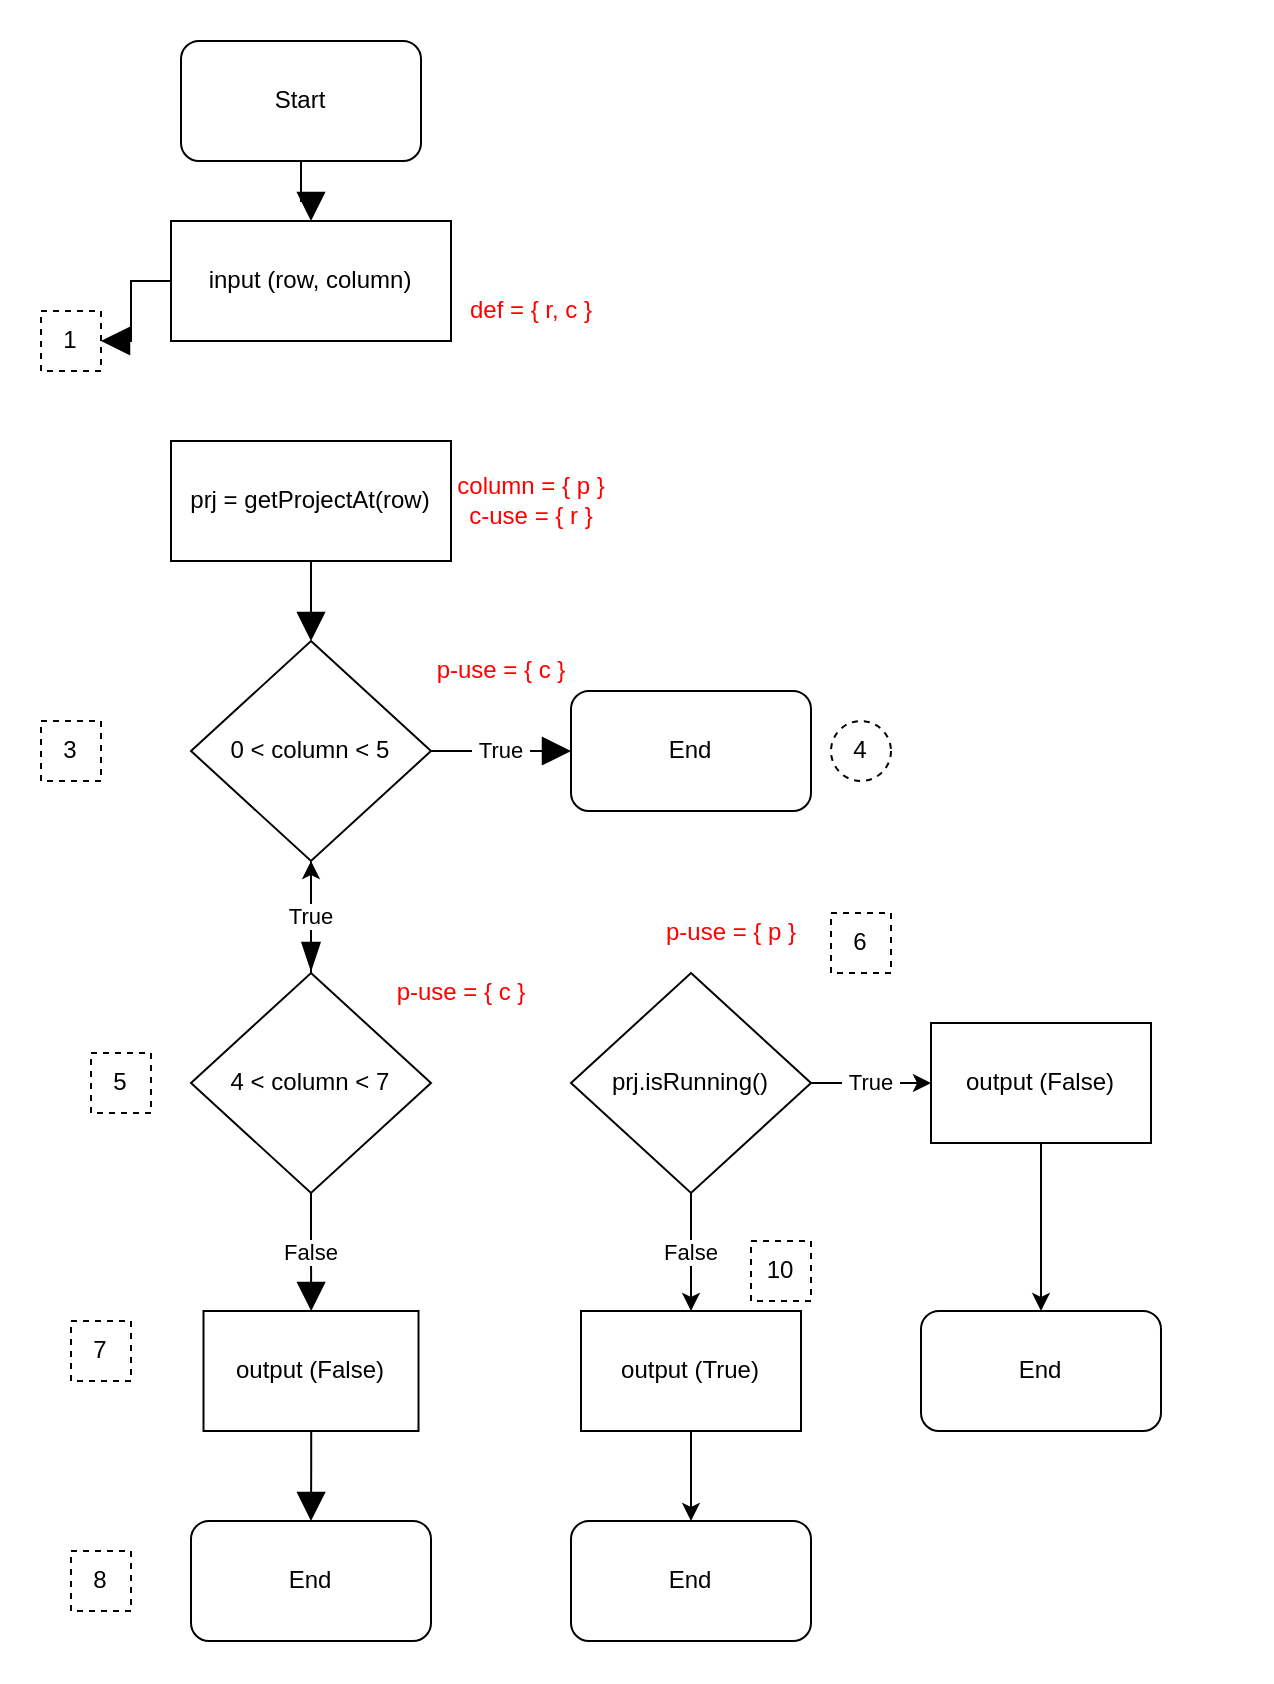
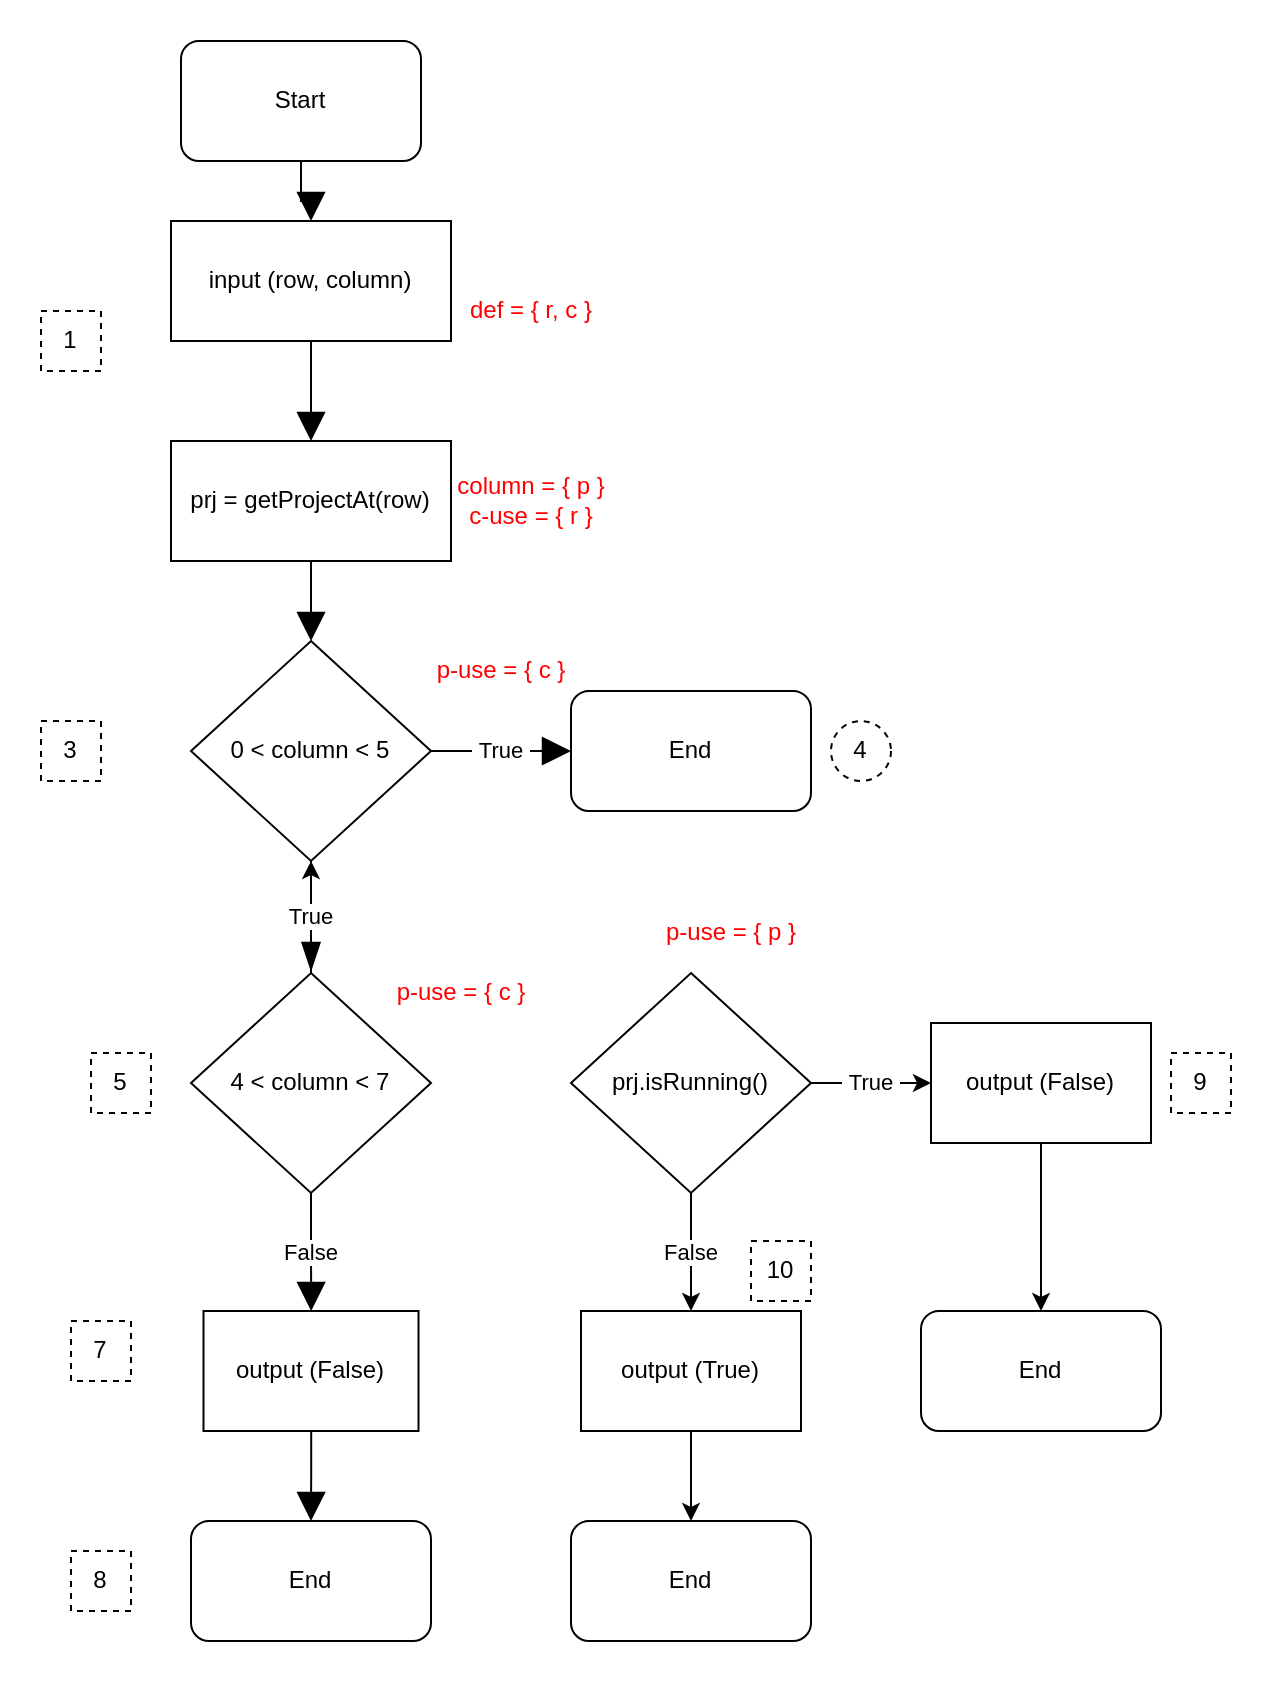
edge "input (row, column)" -> "1": now "input (row, column)" -> "prj = getProjectAt(row)"
node "6": removed
node "9": added
